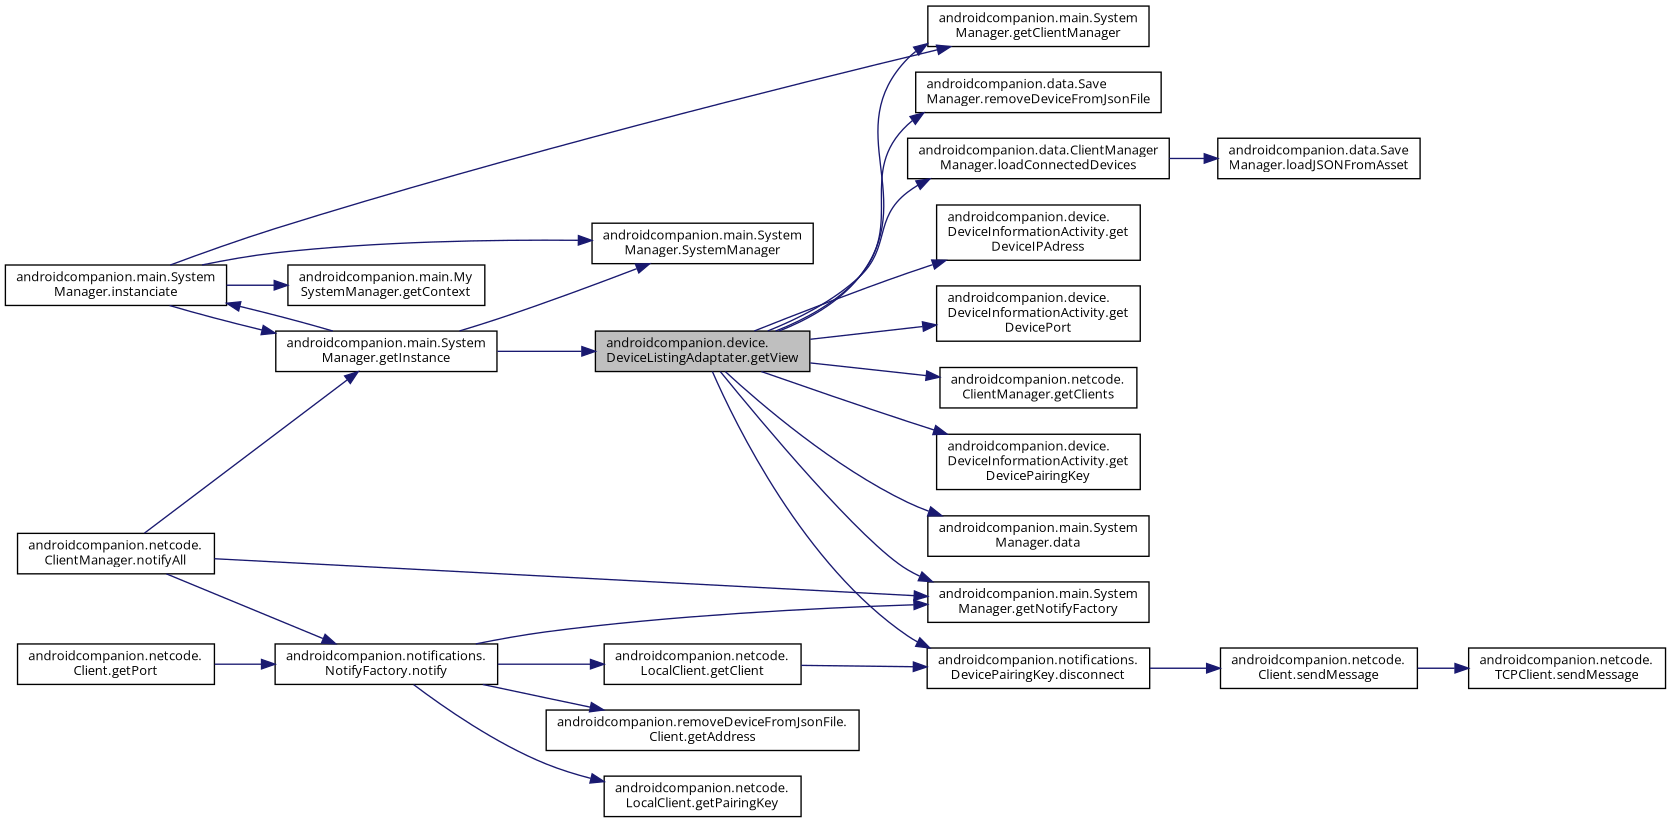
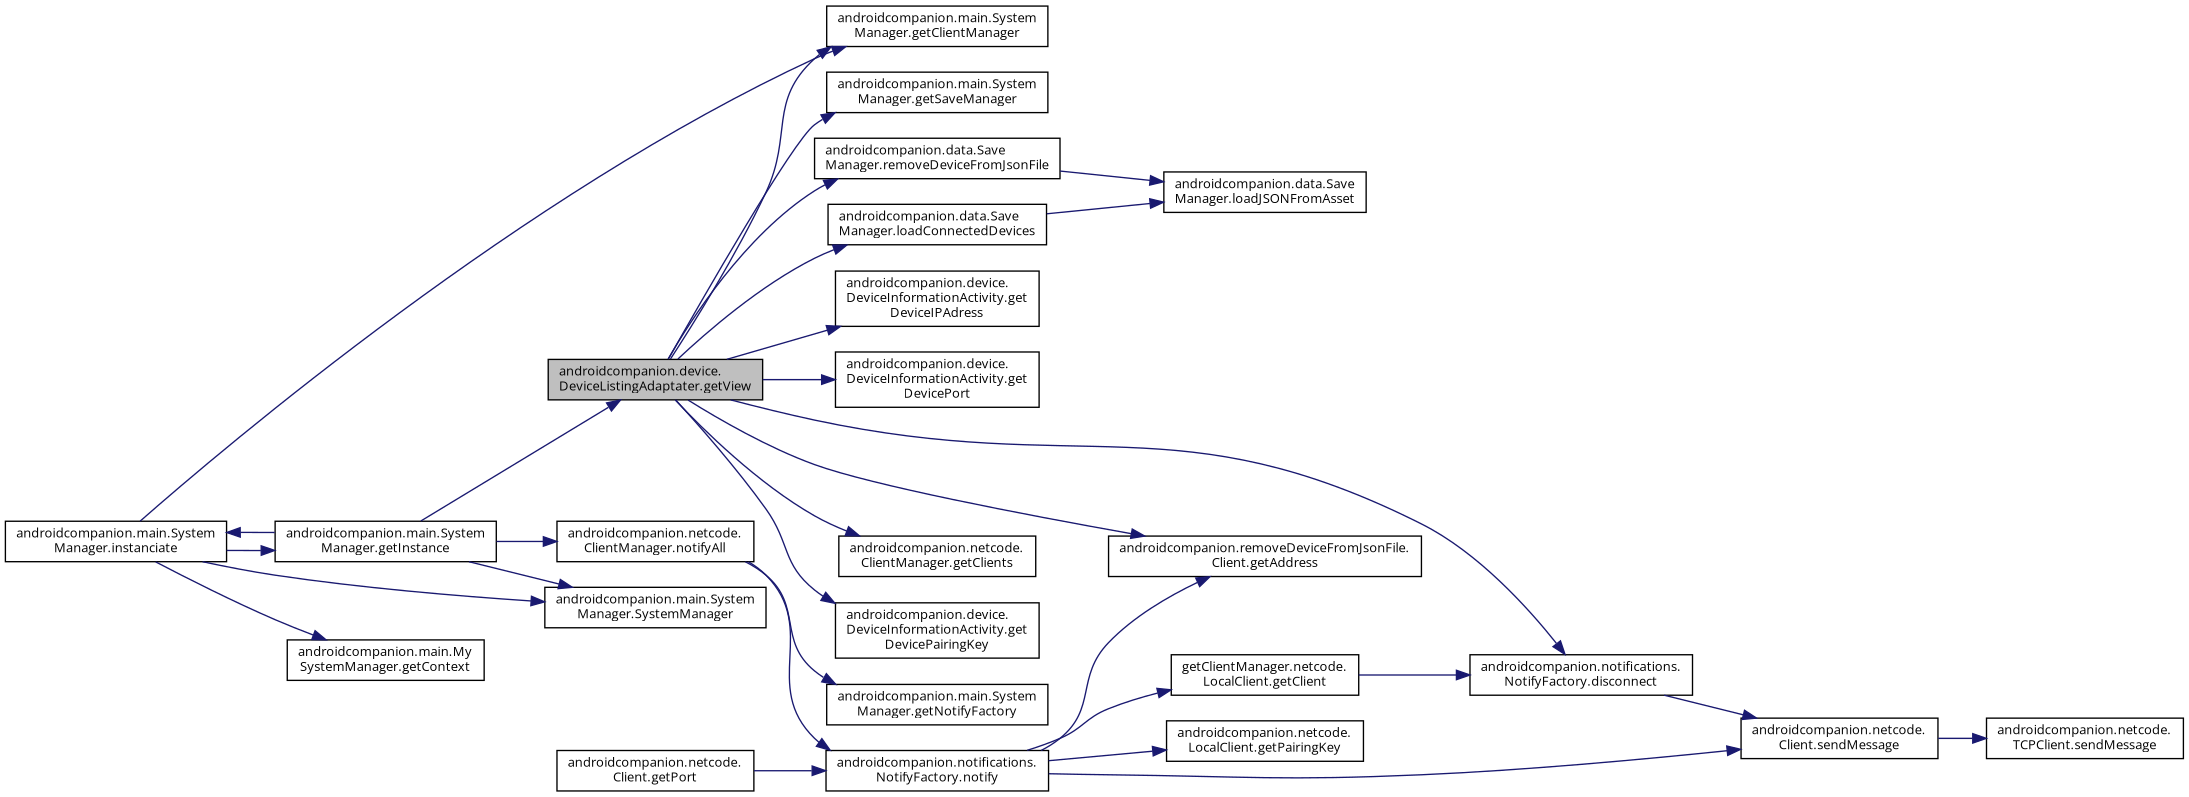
node "androidcompanion.data.ClientManager Manager.loadConnectedDevices": label "androidcompanion.data.ClientManager Manager.loadConnectedDevices" -> "androidcompanion.data.Save Manager.loadConnectedDevices"
edge "androidcompanion.data.Save Manager.removeDeviceFromJsonFile" -> "androidcompanion.data.Save Manager.loadJSONFromAsset": added
edge "androidcompanion.netcode. ClientManager.notifyAll" -> "androidcompanion.main.System Manager.getInstance": reversed
edge "androidcompanion.device. DeviceListingAdaptater.getView" -> "androidcompanion.main.System Manager.getNotifyFactory": now "androidcompanion.device. DeviceListingAdaptater.getView" -> "androidcompanion.removeDeviceFromJsonFile. Client.getAddress"
node "androidcompanion.main.System Manager.data": label "androidcompanion.main.System Manager.data" -> "androidcompanion.main.System Manager.getSaveManager"
edge "androidcompanion.notifications. NotifyFactory.notify" -> "androidcompanion.main.System Manager.getNotifyFactory": now "androidcompanion.notifications. NotifyFactory.notify" -> "androidcompanion.netcode. Client.sendMessage"
node "androidcompanion.netcode. LocalClient.getClient": label "androidcompanion.netcode. LocalClient.getClient" -> "getClientManager.netcode. LocalClient.getClient"
node "androidcompanion.notifications. DevicePairingKey.disconnect": label "androidcompanion.notifications. DevicePairingKey.disconnect" -> "androidcompanion.notifications. NotifyFactory.disconnect"
